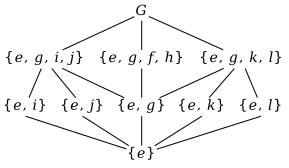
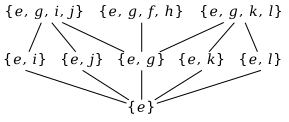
node "G": removed
